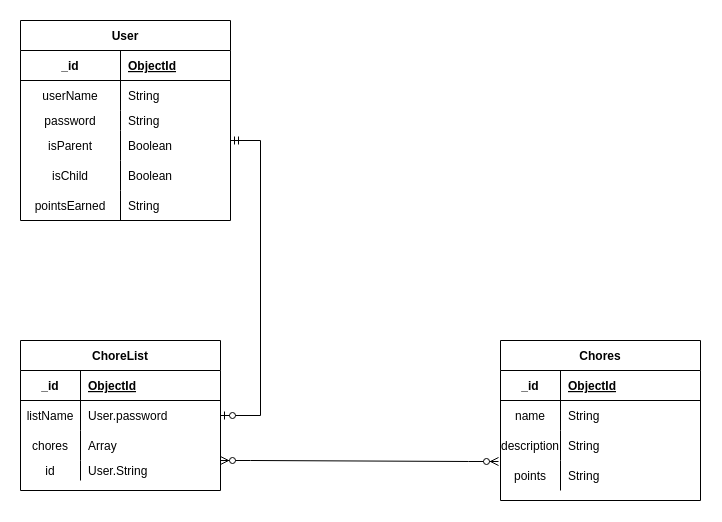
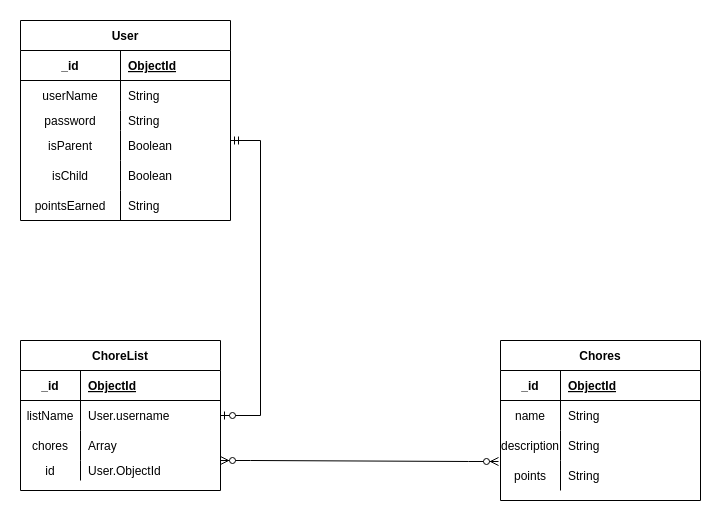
node "User.password": label "User.password" -> "User.username"
node "User.String": label "User.String" -> "User.ObjectId"
